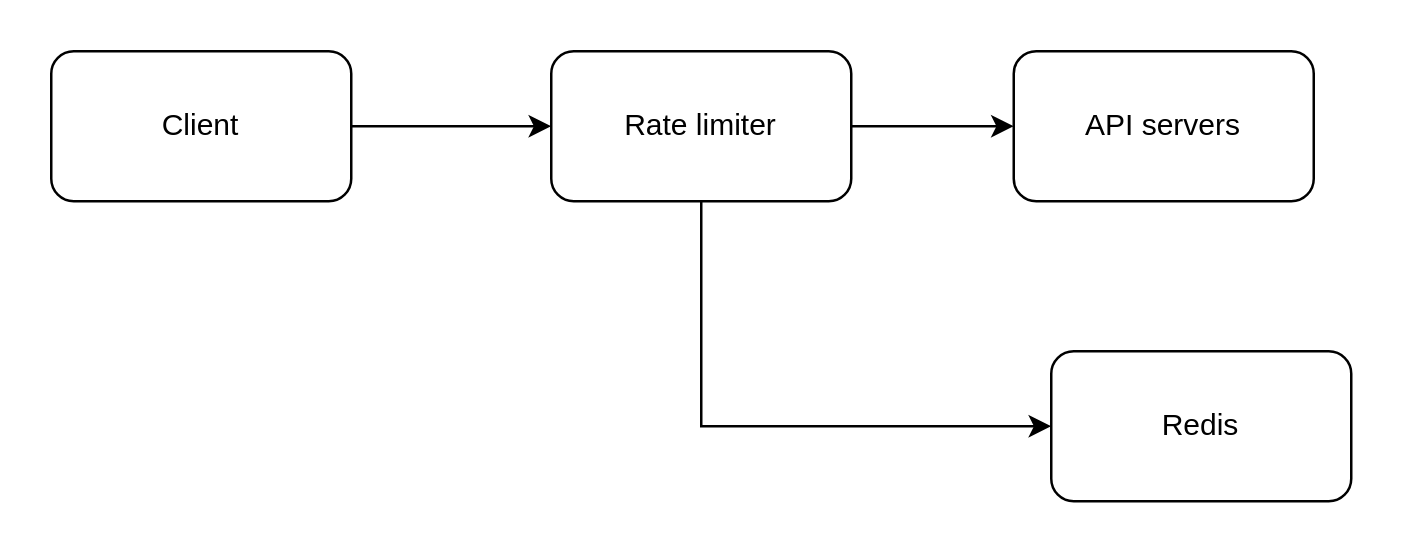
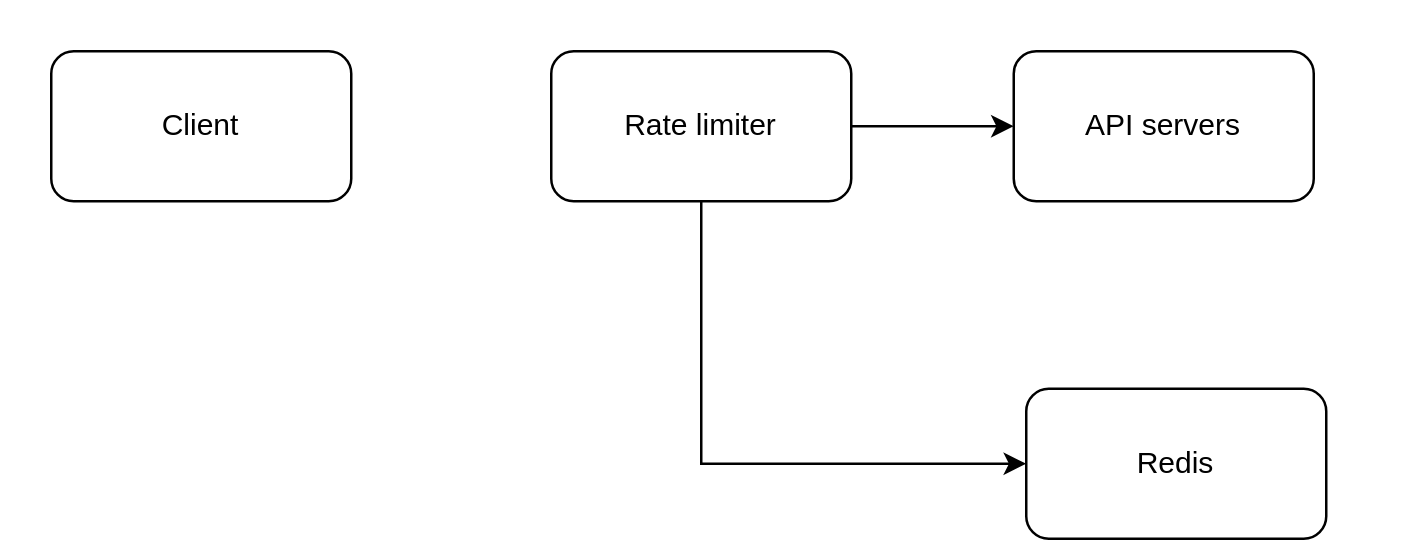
edge "Client" -> "Rate limiter": removed
node "Redis": moved (1201, 426) -> (1176, 464)
